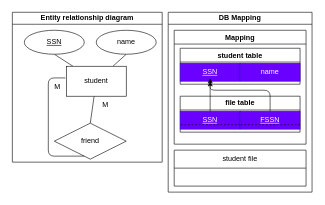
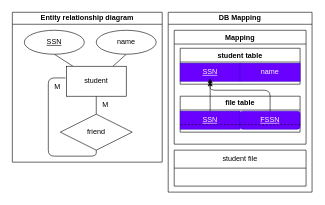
node "FSSN": shape rectangle -> rounded rectangle
node "friend": moved (90, 141) -> (96, 132)
